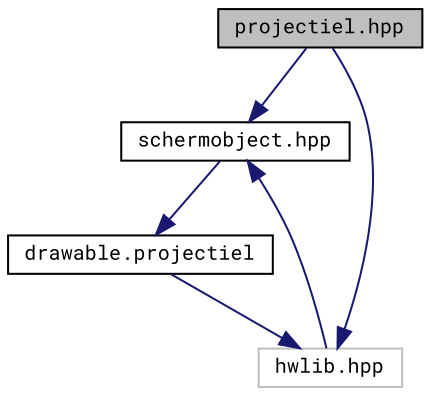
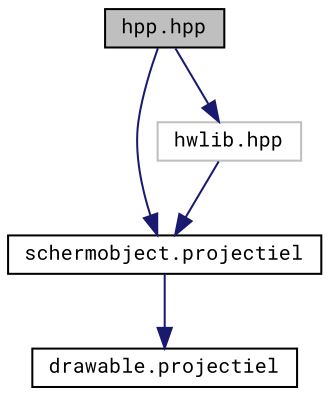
node "projectiel.hpp": label "projectiel.hpp" -> "hpp.hpp"
node "schermobject.hpp": label "schermobject.hpp" -> "schermobject.projectiel"
edge "drawable.projectiel" -> "hwlib.hpp": removed
